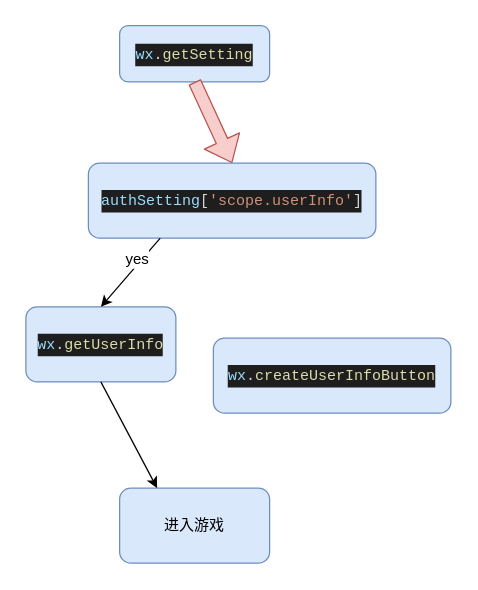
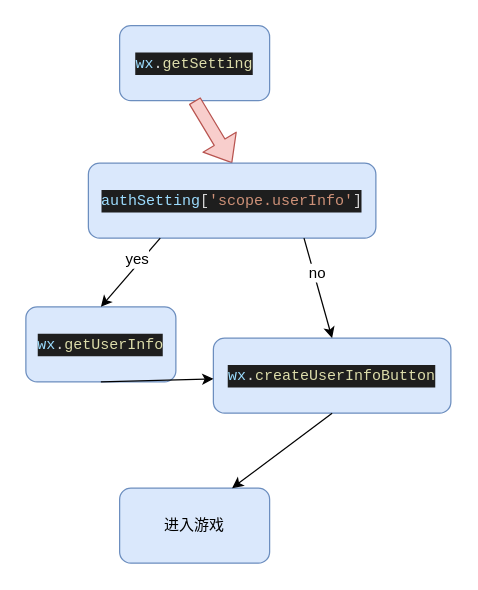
node "wx.getSetting": size 150x56 -> 150x75
edge "authSetting['scope.userInfo']" -> "wx.createUserInfoButton": added, label "no"
edge "wx.getUserInfo" -> "进入游戏": now "wx.getUserInfo" -> "wx.createUserInfoButton"
edge "wx.createUserInfoButton" -> "进入游戏": added
